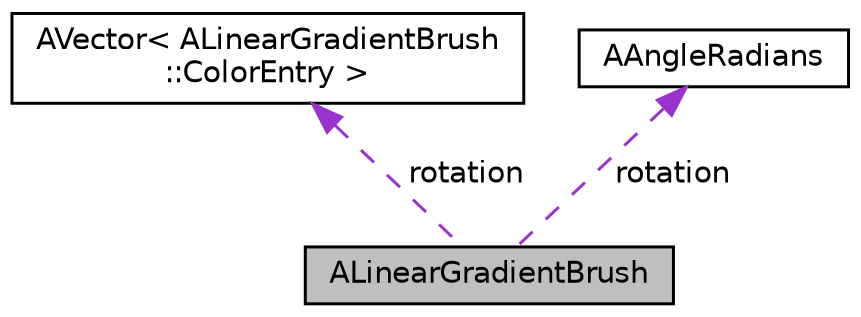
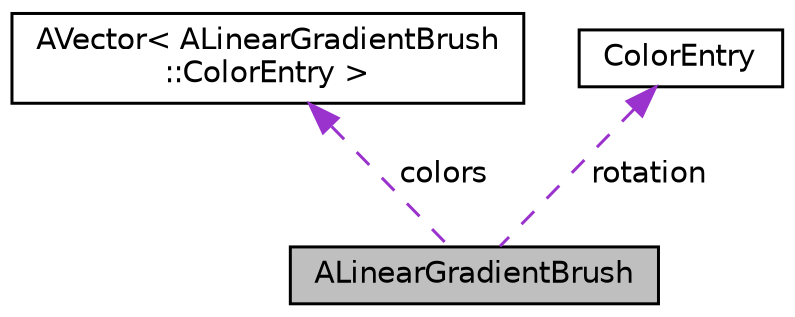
node "AAngleRadians": label "AAngleRadians" -> "ColorEntry"
edge "ALinearGradientBrush" -> "AVector< ALinearGradientBrush ::ColorEntry >": label " rotation" -> " colors"
